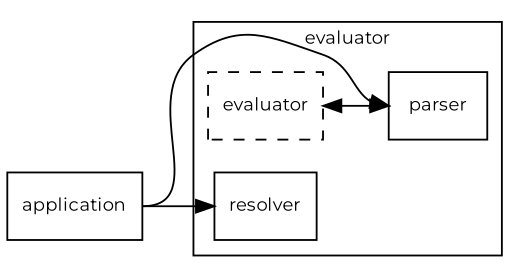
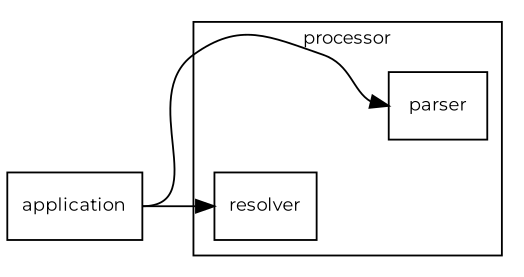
cluster "evaluator": label "evaluator" -> "processor"
node "evaluator": removed
